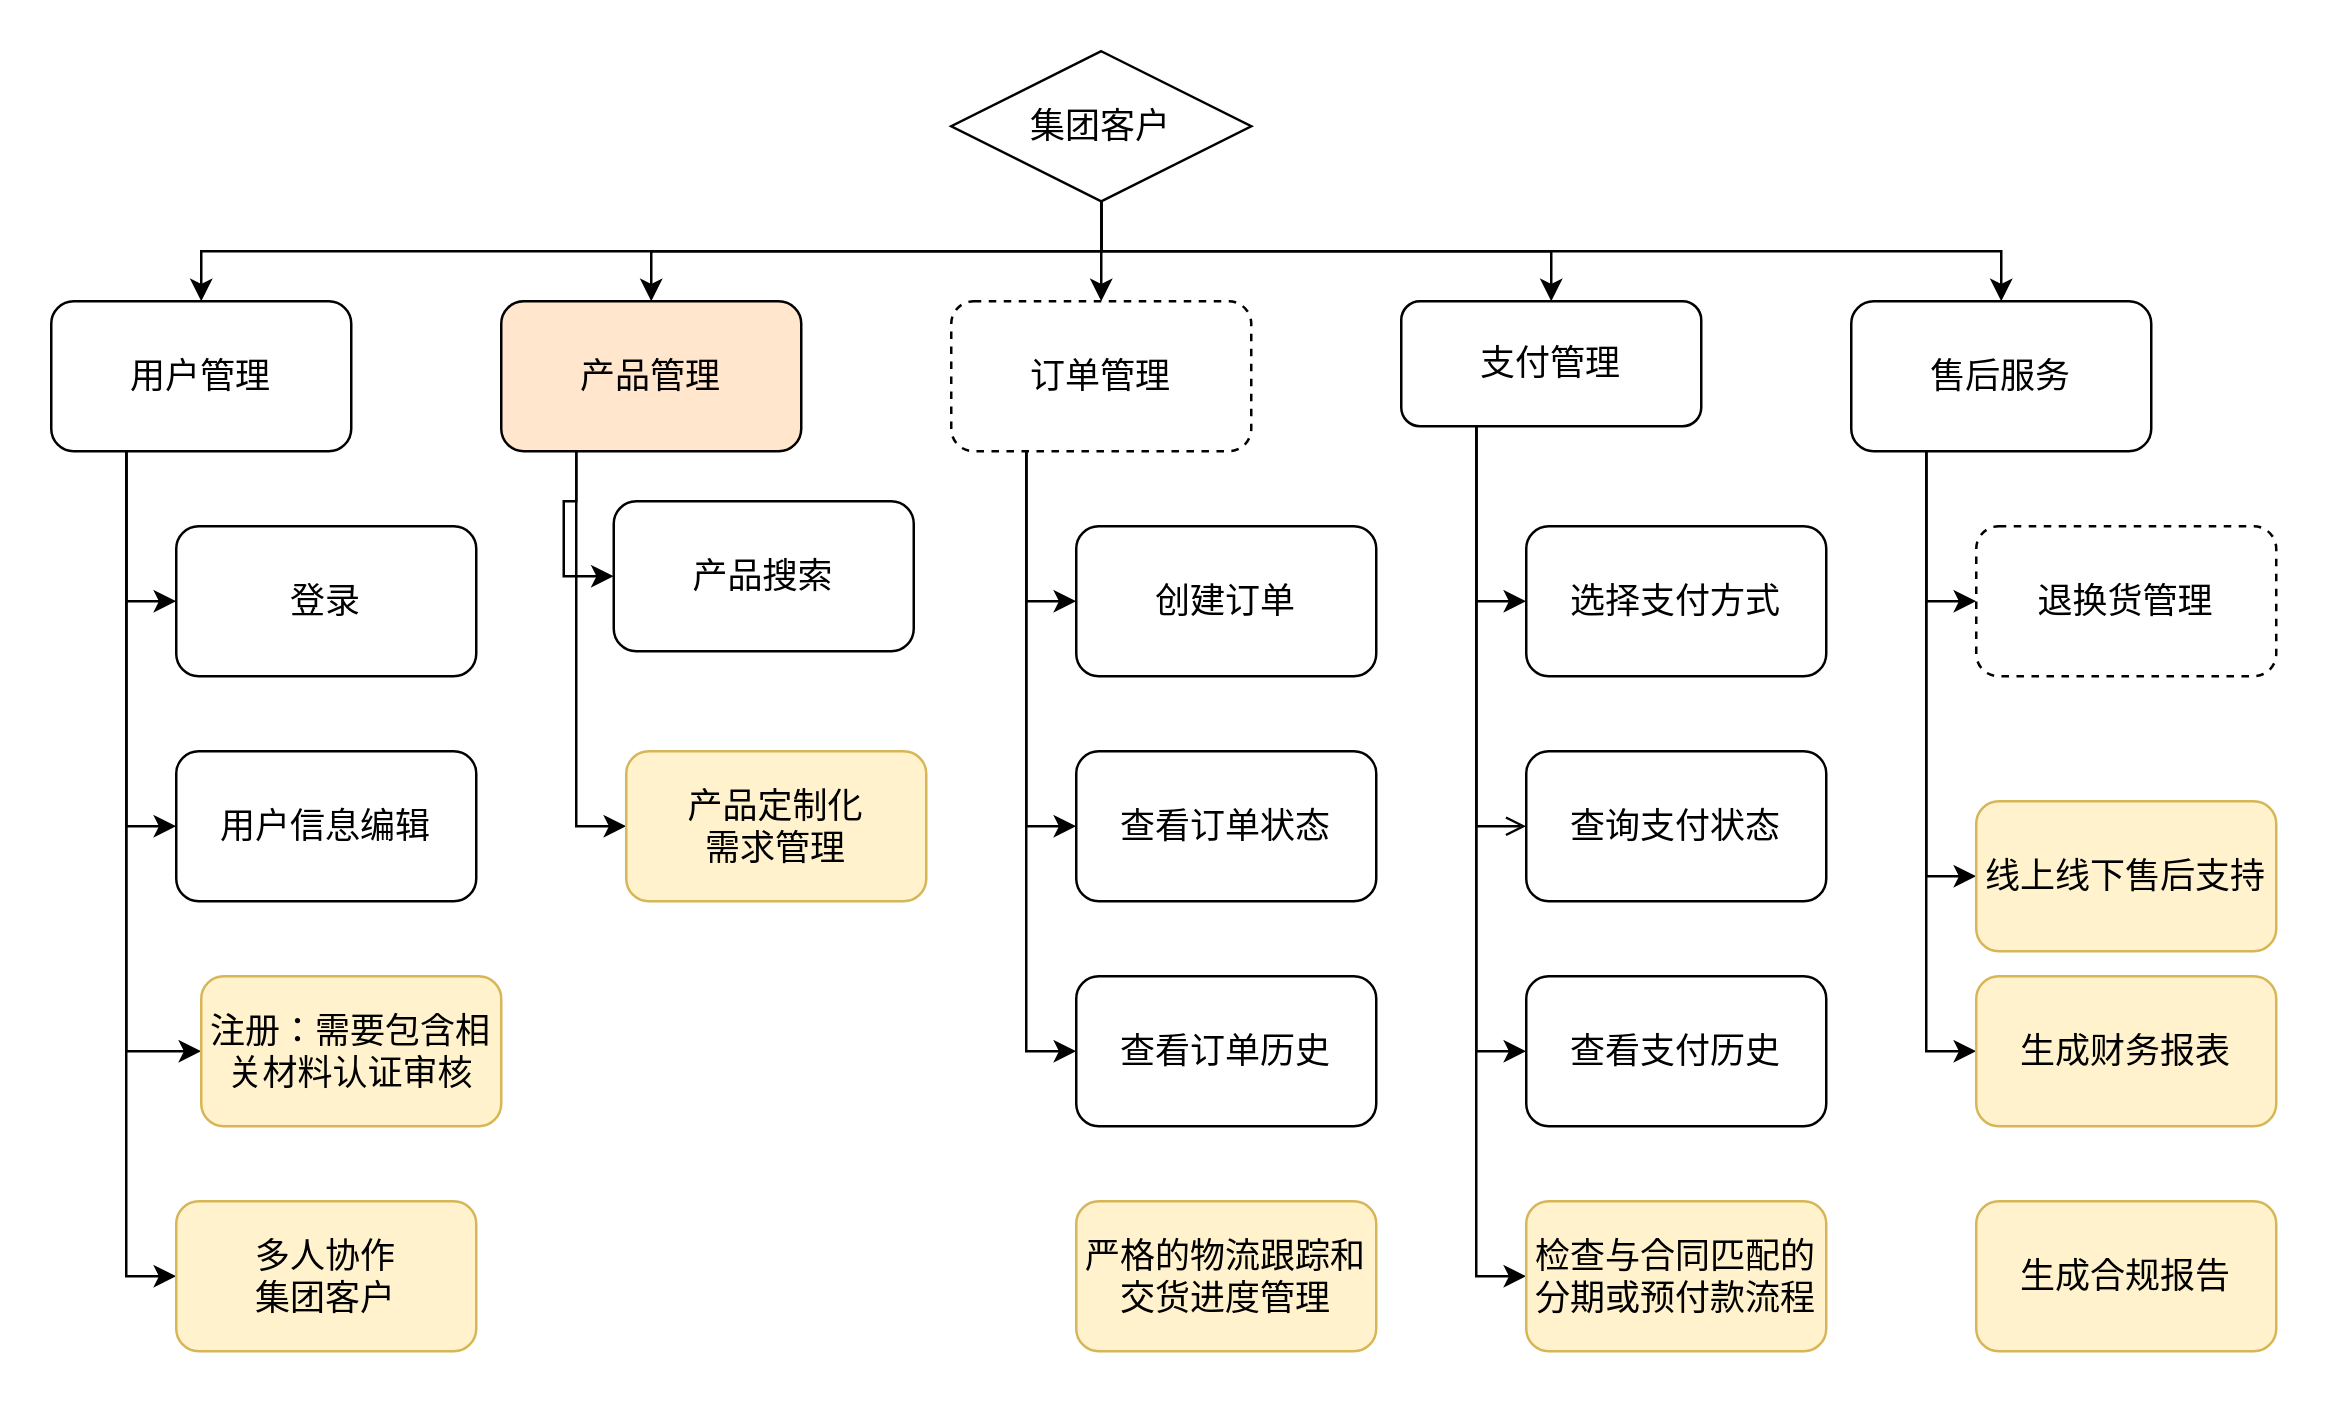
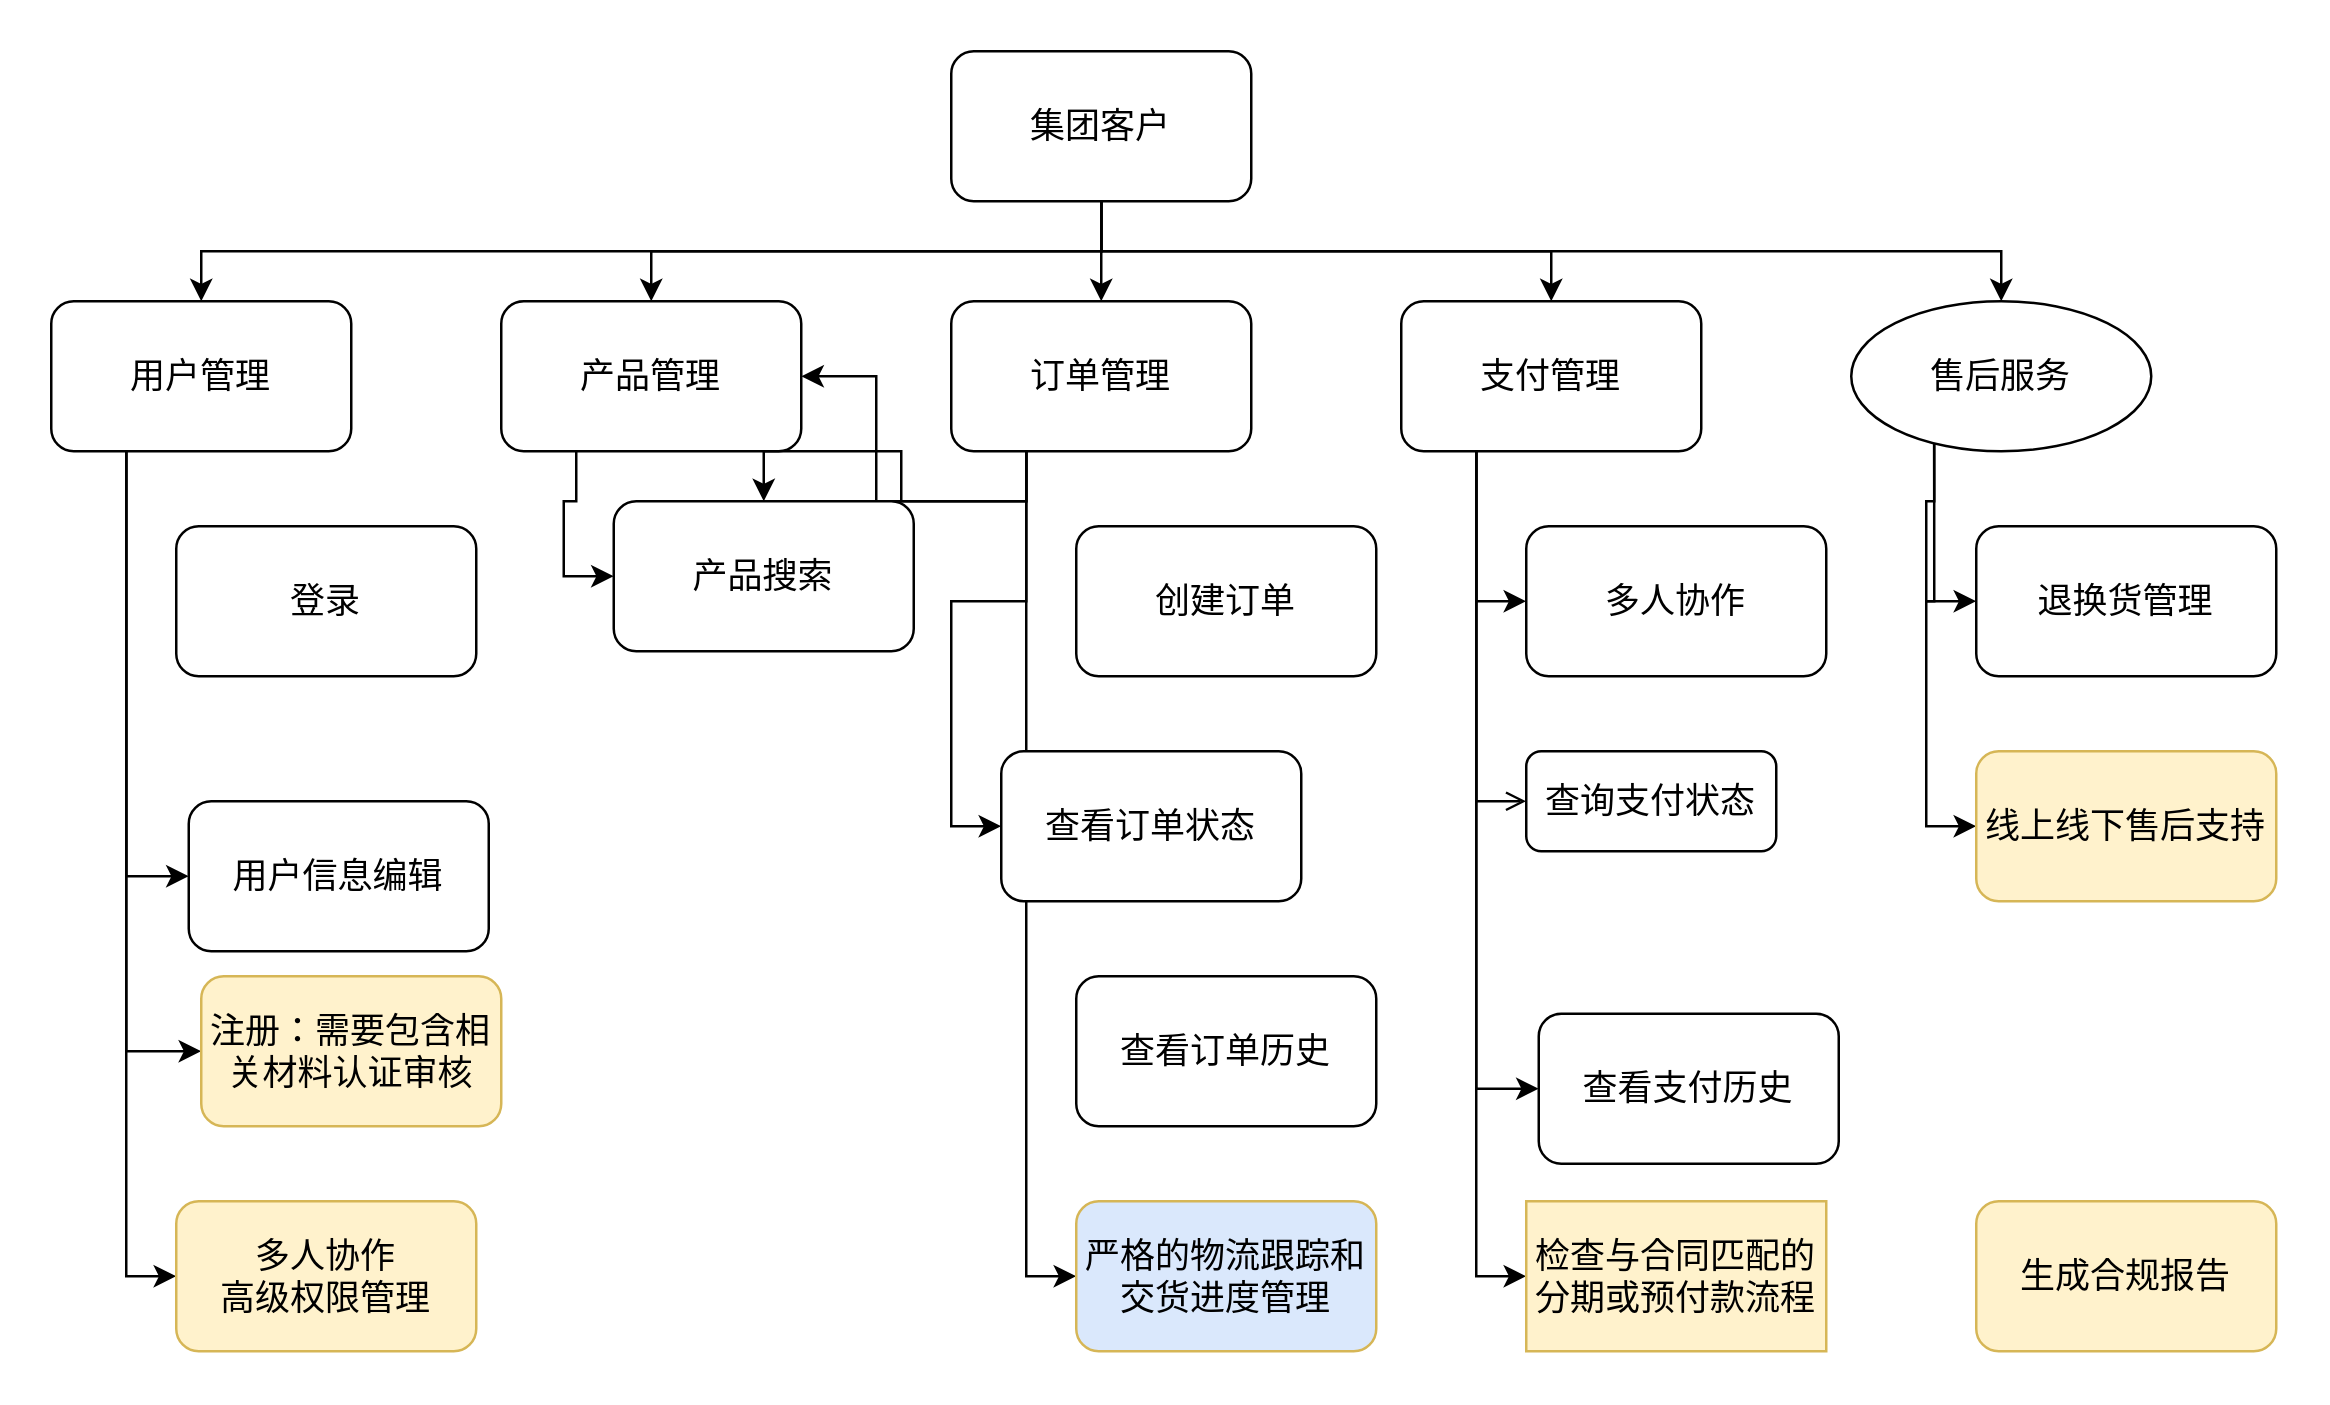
node "集团客户": shape diamond -> rounded rectangle
node "支付管理": size 300x125 -> 300x150
node "产品管理": fillcolor #ffe6cc -> #ffffff
node "订单管理": style dashed -> solid
node "售后服务": shape rounded rectangle -> ellipse
edge "用户管理" -> "登录": removed
edge "订单管理" -> "创建订单": now "订单管理" -> "产品搜索"
node "选择支付方式": label "选择支付方式" -> "多人协作"
node "退换货管理": style dashed -> solid
edge "产品管理" -> "产品定制化 需求管理": removed
node "用户信息编辑": moved (326, 826) -> (339, 876)
node "产品定制化 需求管理": removed
node "查看订单状态": moved (1226, 826) -> (1151, 826)
node "查询支付状态": size 300x150 -> 250x100
node "线上线下售后支持": moved (2126, 876) -> (2126, 826)
edge "售后服务" -> "生成财务报表": removed
edge "订单管理" -> "查看订单历史": now "订单管理" -> "产品管理"
node "查看支付历史": moved (1676, 1051) -> (1689, 1089)
node "生成财务报表": removed
edge "订单管理" -> "严格的物流跟踪和交货进度管理": added
node "多人协作 集团客户": label "多人协作 集团客户" -> "多人协作 高级权限管理"
node "严格的物流跟踪和交货进度管理": fillcolor #fff2cc -> #dae8fc
node "检查与合同匹配的分期或预付款流程": shape rounded rectangle -> rectangle
